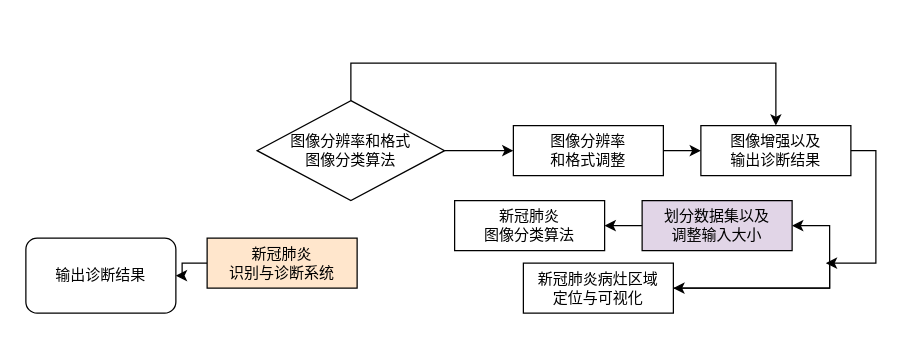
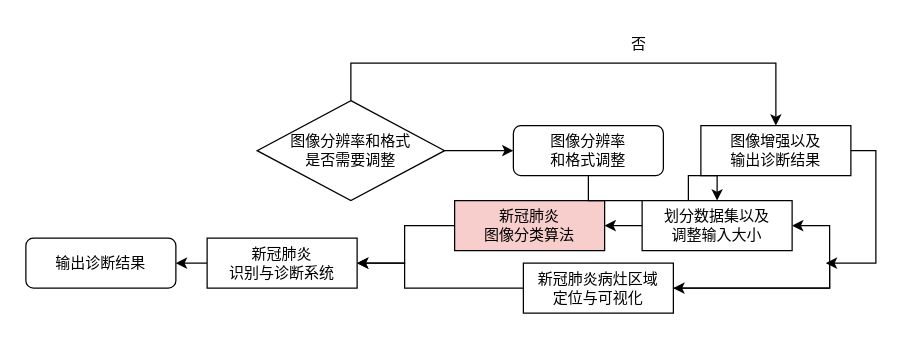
node "否": added
node "图像分辨率和格式 图像分类算法": label "图像分辨率和格式 图像分类算法" -> "图像分辨率和格式 是否需要调整"
node "图像分辨率 和格式调整": shape rectangle -> rounded rectangle
edge "图像分辨率 和格式调整" -> "图像增强以及 输出诊断结果": now "图像分辨率 和格式调整" -> "划分数据集以及 调整输入大小"
edge "新冠肺炎 图像分类算法" -> "新冠肺炎 识别与诊断系统": added
node "新冠肺炎 图像分类算法": fillcolor #ffffff -> #f8cecc
node "划分数据集以及 调整输入大小": fillcolor #e1d5e7 -> #ffffff
node "新冠肺炎 识别与诊断系统": fillcolor #ffe6cc -> #ffffff
node "输出诊断结果": size 150x75 -> 150x50
edge "新冠肺炎病灶区域 定位与可视化" -> "新冠肺炎 识别与诊断系统": added
